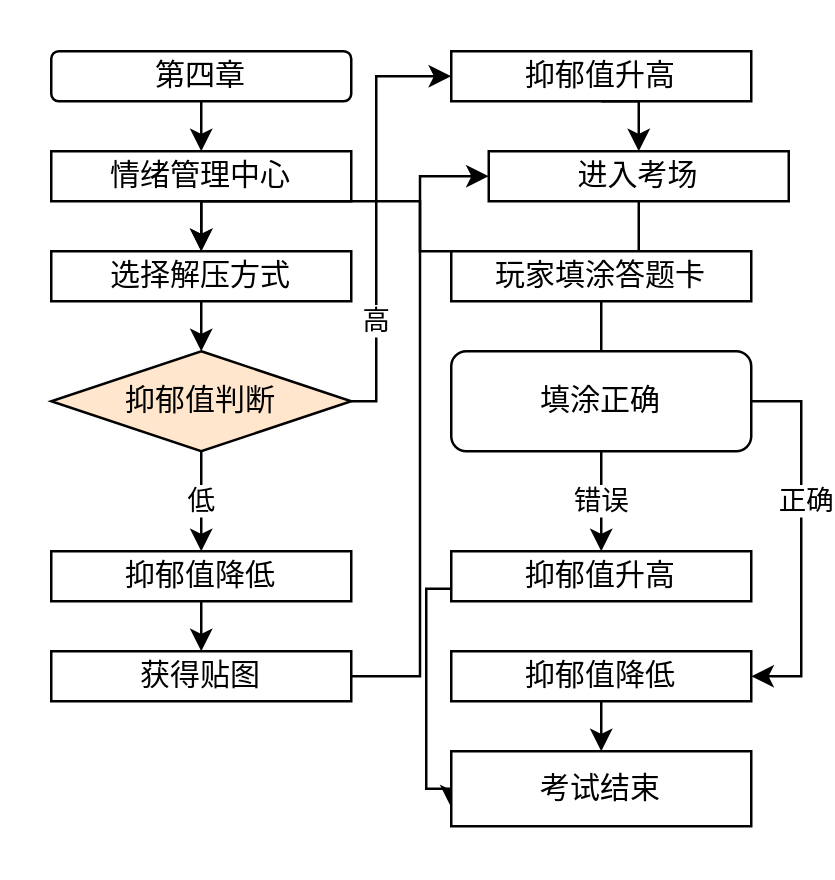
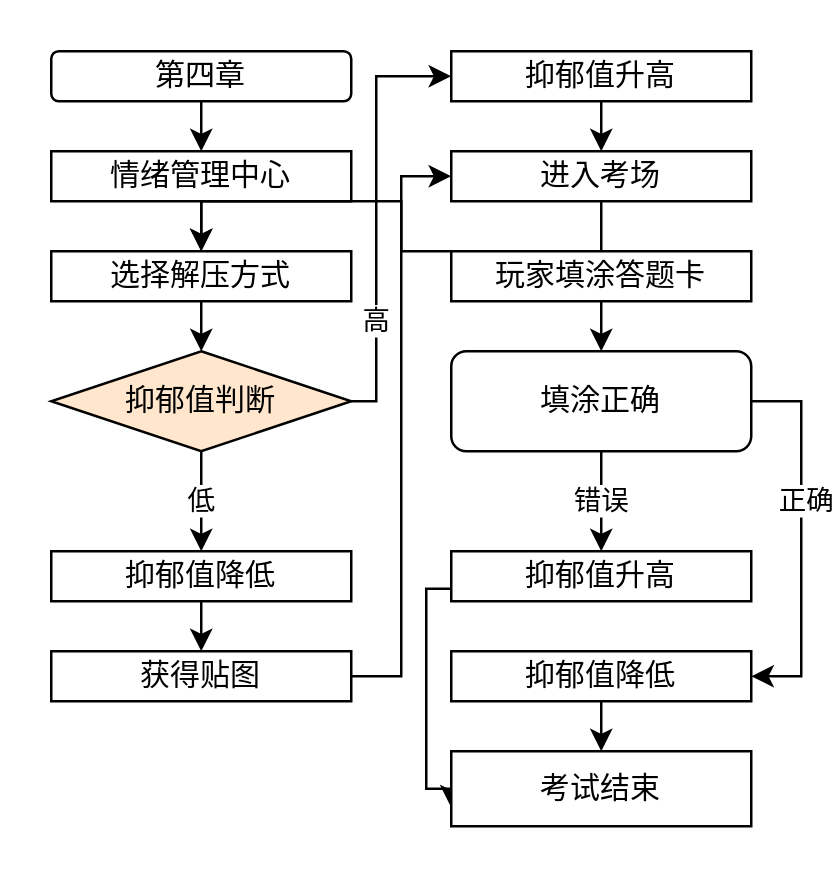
node "进入考场": moved (639, 176) -> (601, 176)
edge "玩家填涂答题卡" -- "填涂正确": arrowhead none -> classic
